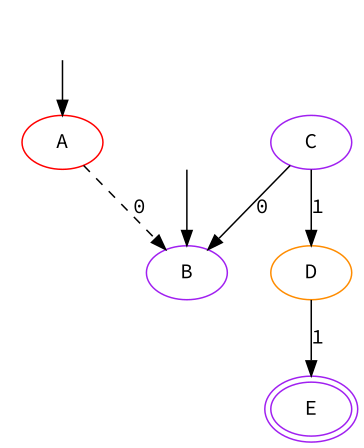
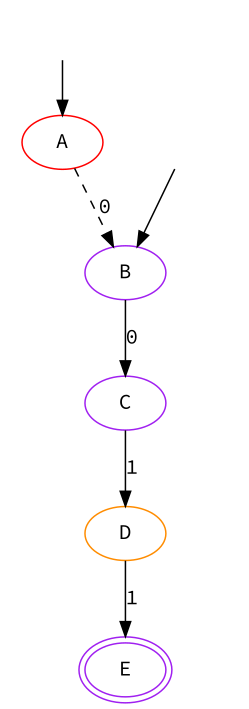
edge "C" -> "B": reversed
